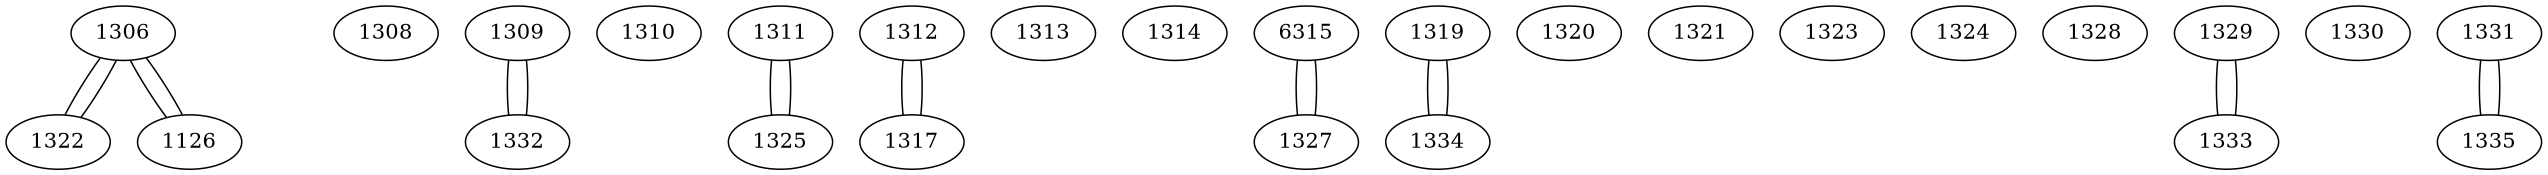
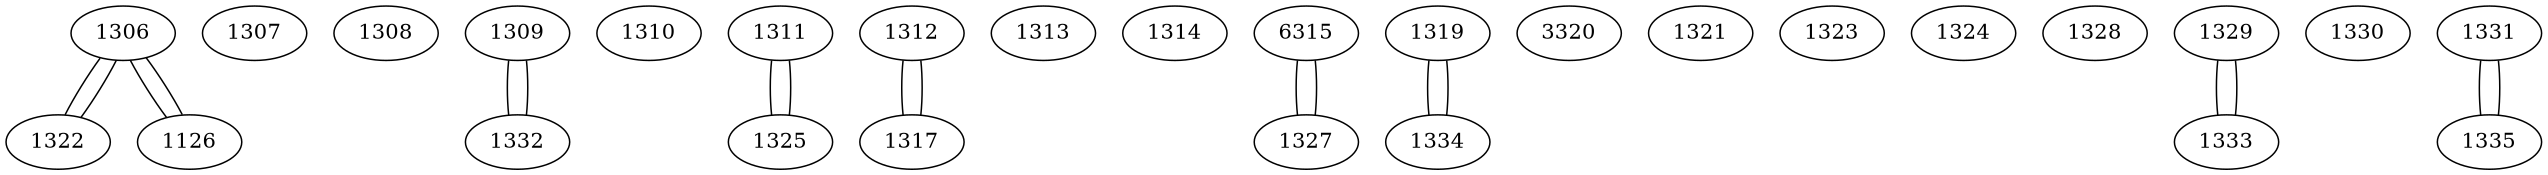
node "1307": added
node "1320": label "1320" -> "3320"
